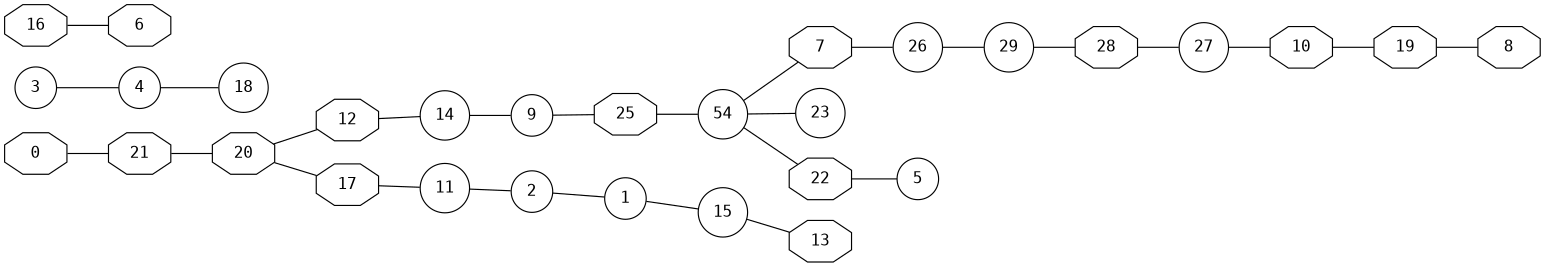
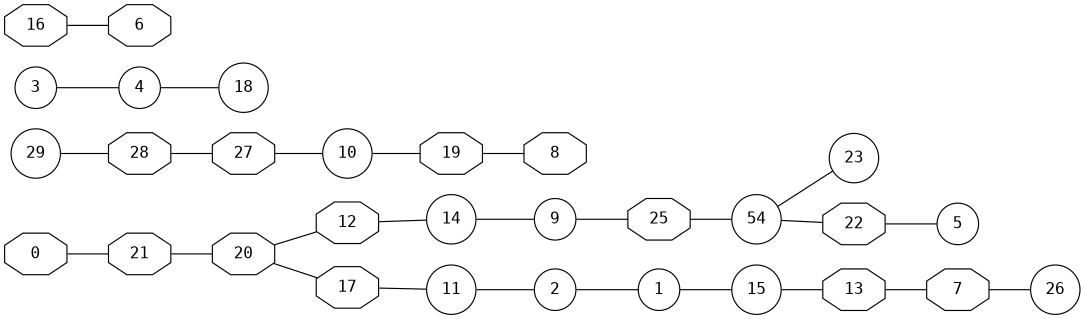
edge "26" -- "29": removed
node "27": shape circle -> octagon
node "10": shape octagon -> circle
edge "7" -- "54": now "7" -- "13"
